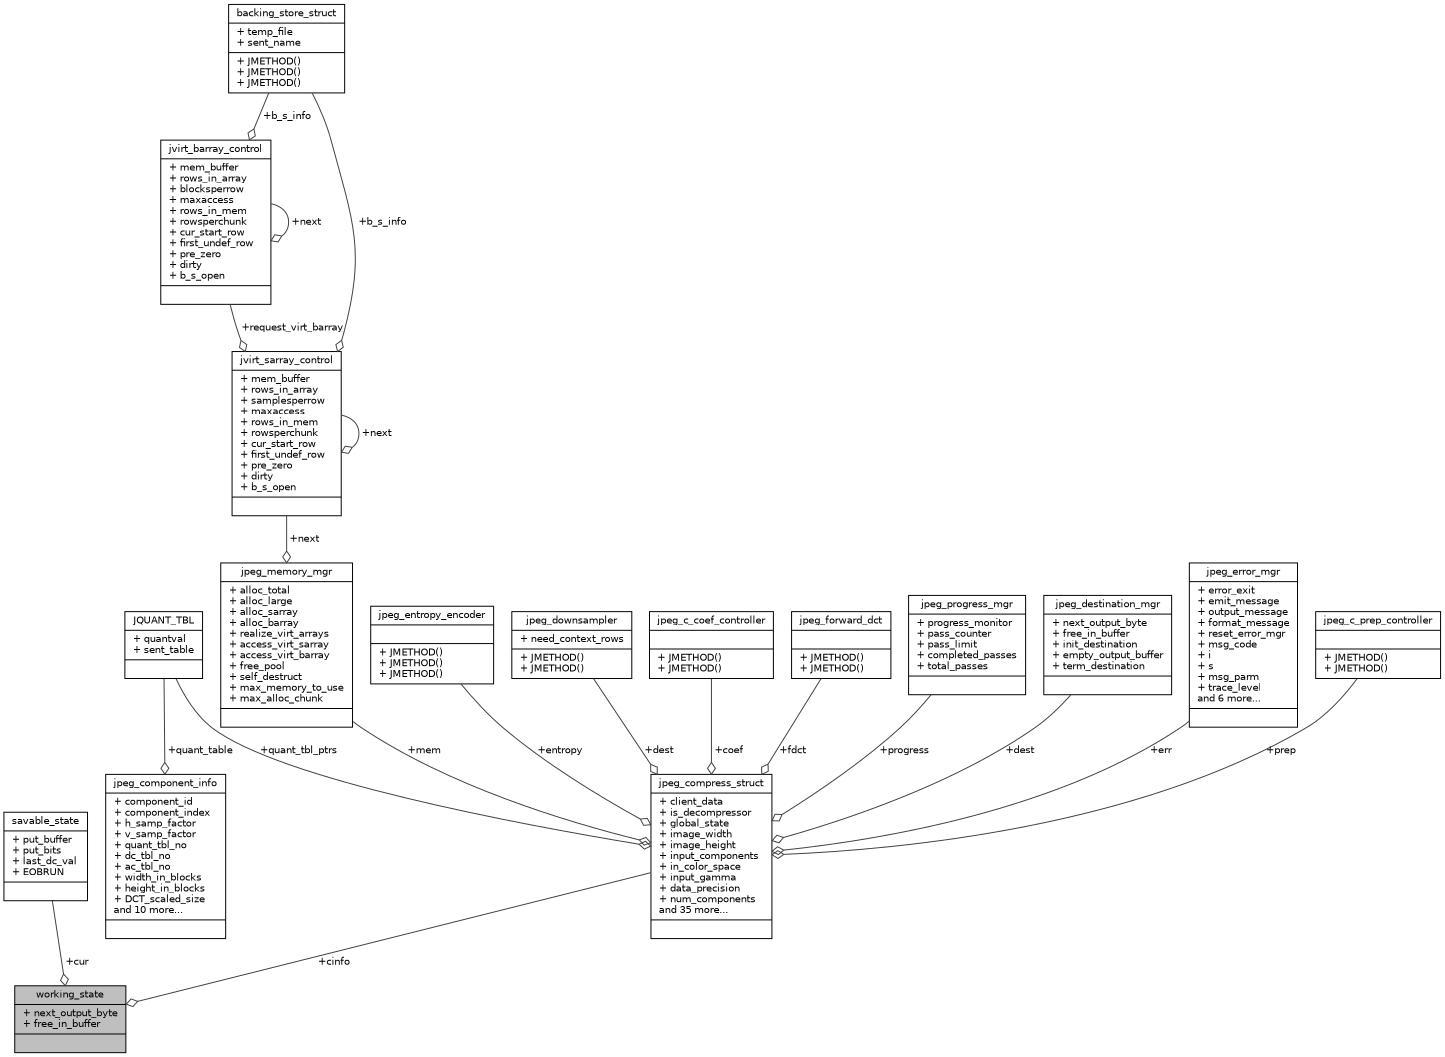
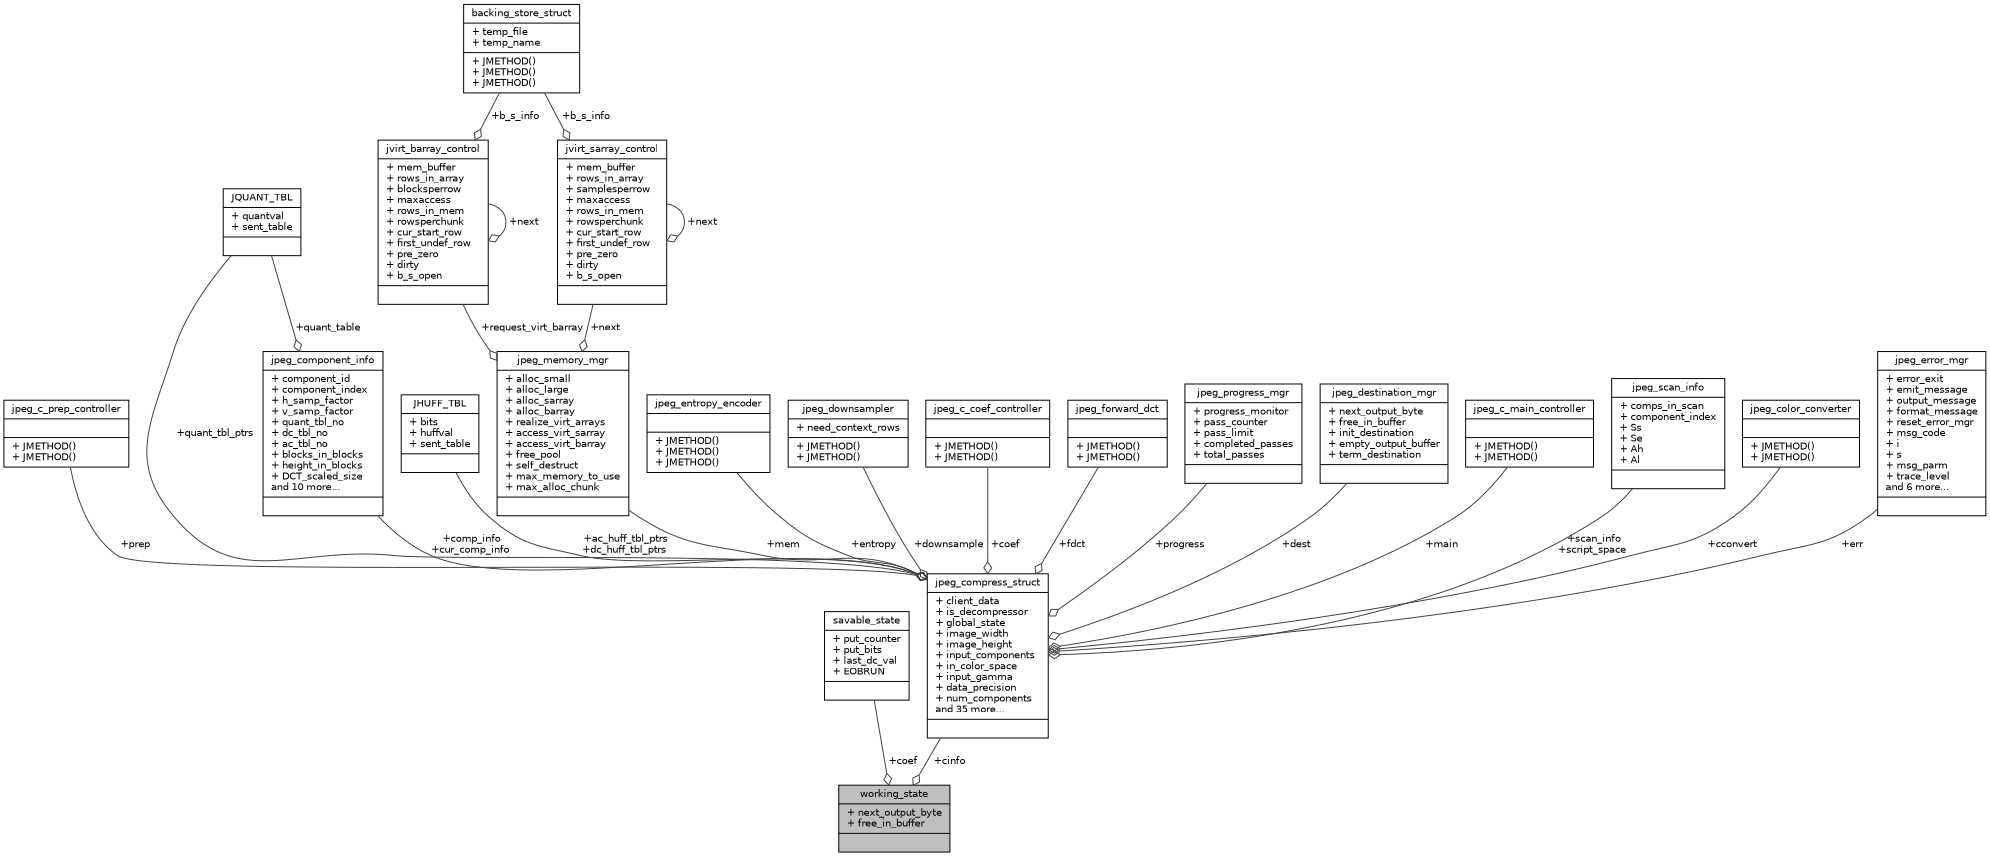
node "backing_store_struct": text "+ sent_name" -> "+ temp_name"
edge "jvirt_barray_control" -> "jvirt_sarray_control": now "jvirt_barray_control" -> "jpeg_memory_mgr"
node "JHUFF_TBL": added
node "jpeg_c_main_controller": added
node "jpeg_scan_info": added
node "jpeg_color_converter": added
edge "jpeg_component_info" -> "jpeg_compress_struct": added, label "+comp_info +cur_comp_info"
node "jpeg_memory_mgr": text "+ alloc_total" -> "+ alloc_small"
edge "jpeg_downsampler" -> "jpeg_compress_struct": label " +dest" -> " +downsample"
node "savable_state": text "+ put_buffer" -> "+ put_counter"
node "jpeg_component_info": text "+ width_in_blocks" -> "+ blocks_in_blocks"
edge "savable_state" -> "working_state": label " +cur" -> " +coef"
